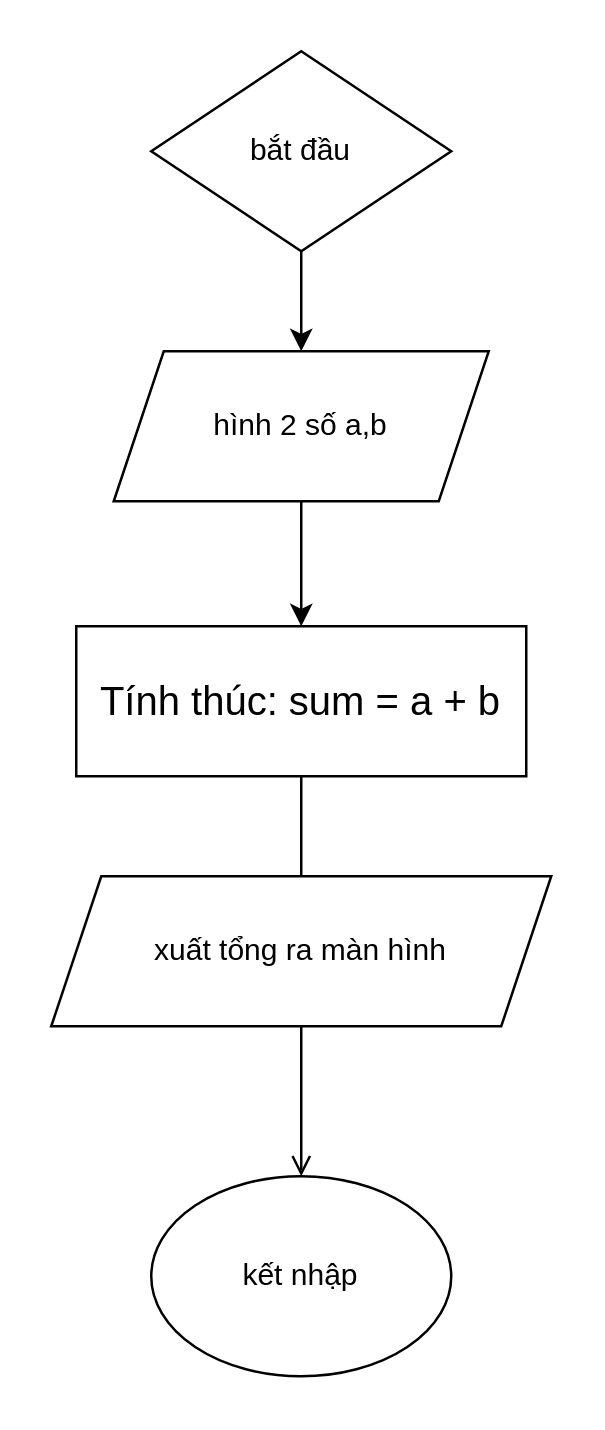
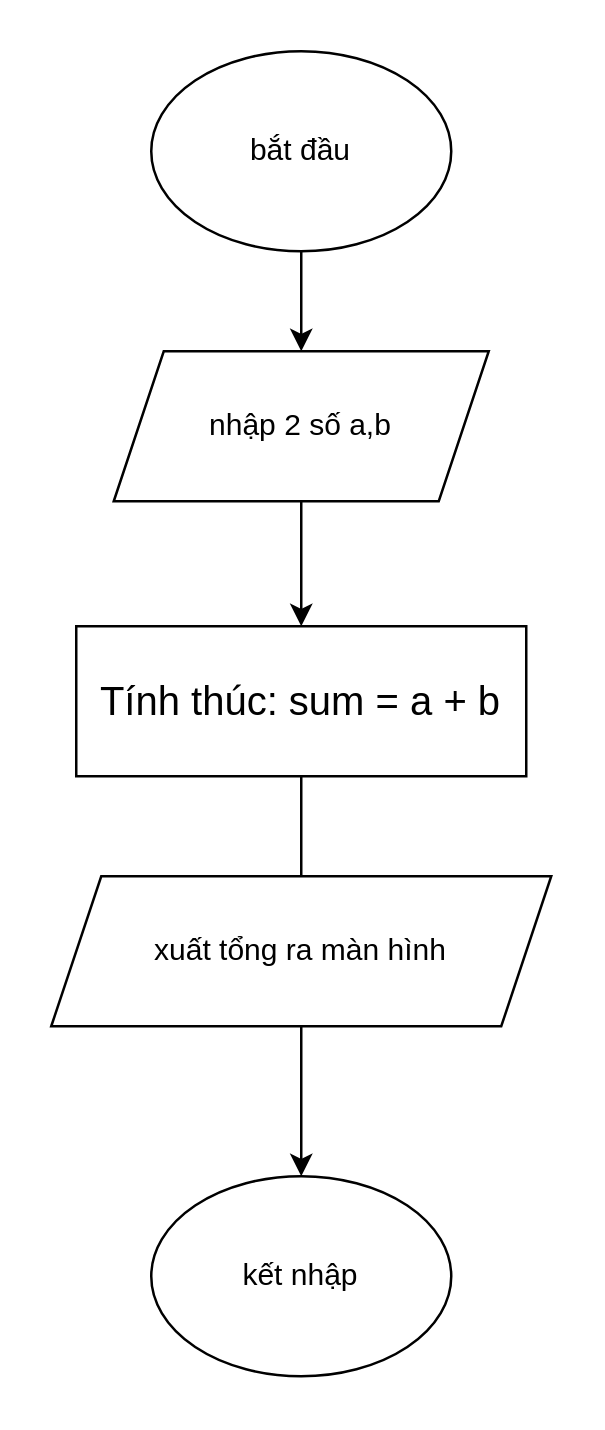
node "bắt đầu": shape diamond -> ellipse
node "hình 2 số a,b": label "hình 2 số a,b" -> "nhập 2 số a,b"
edge "xuất tổng ra màn hình" -> "kết nhập": arrowhead open -> classic
